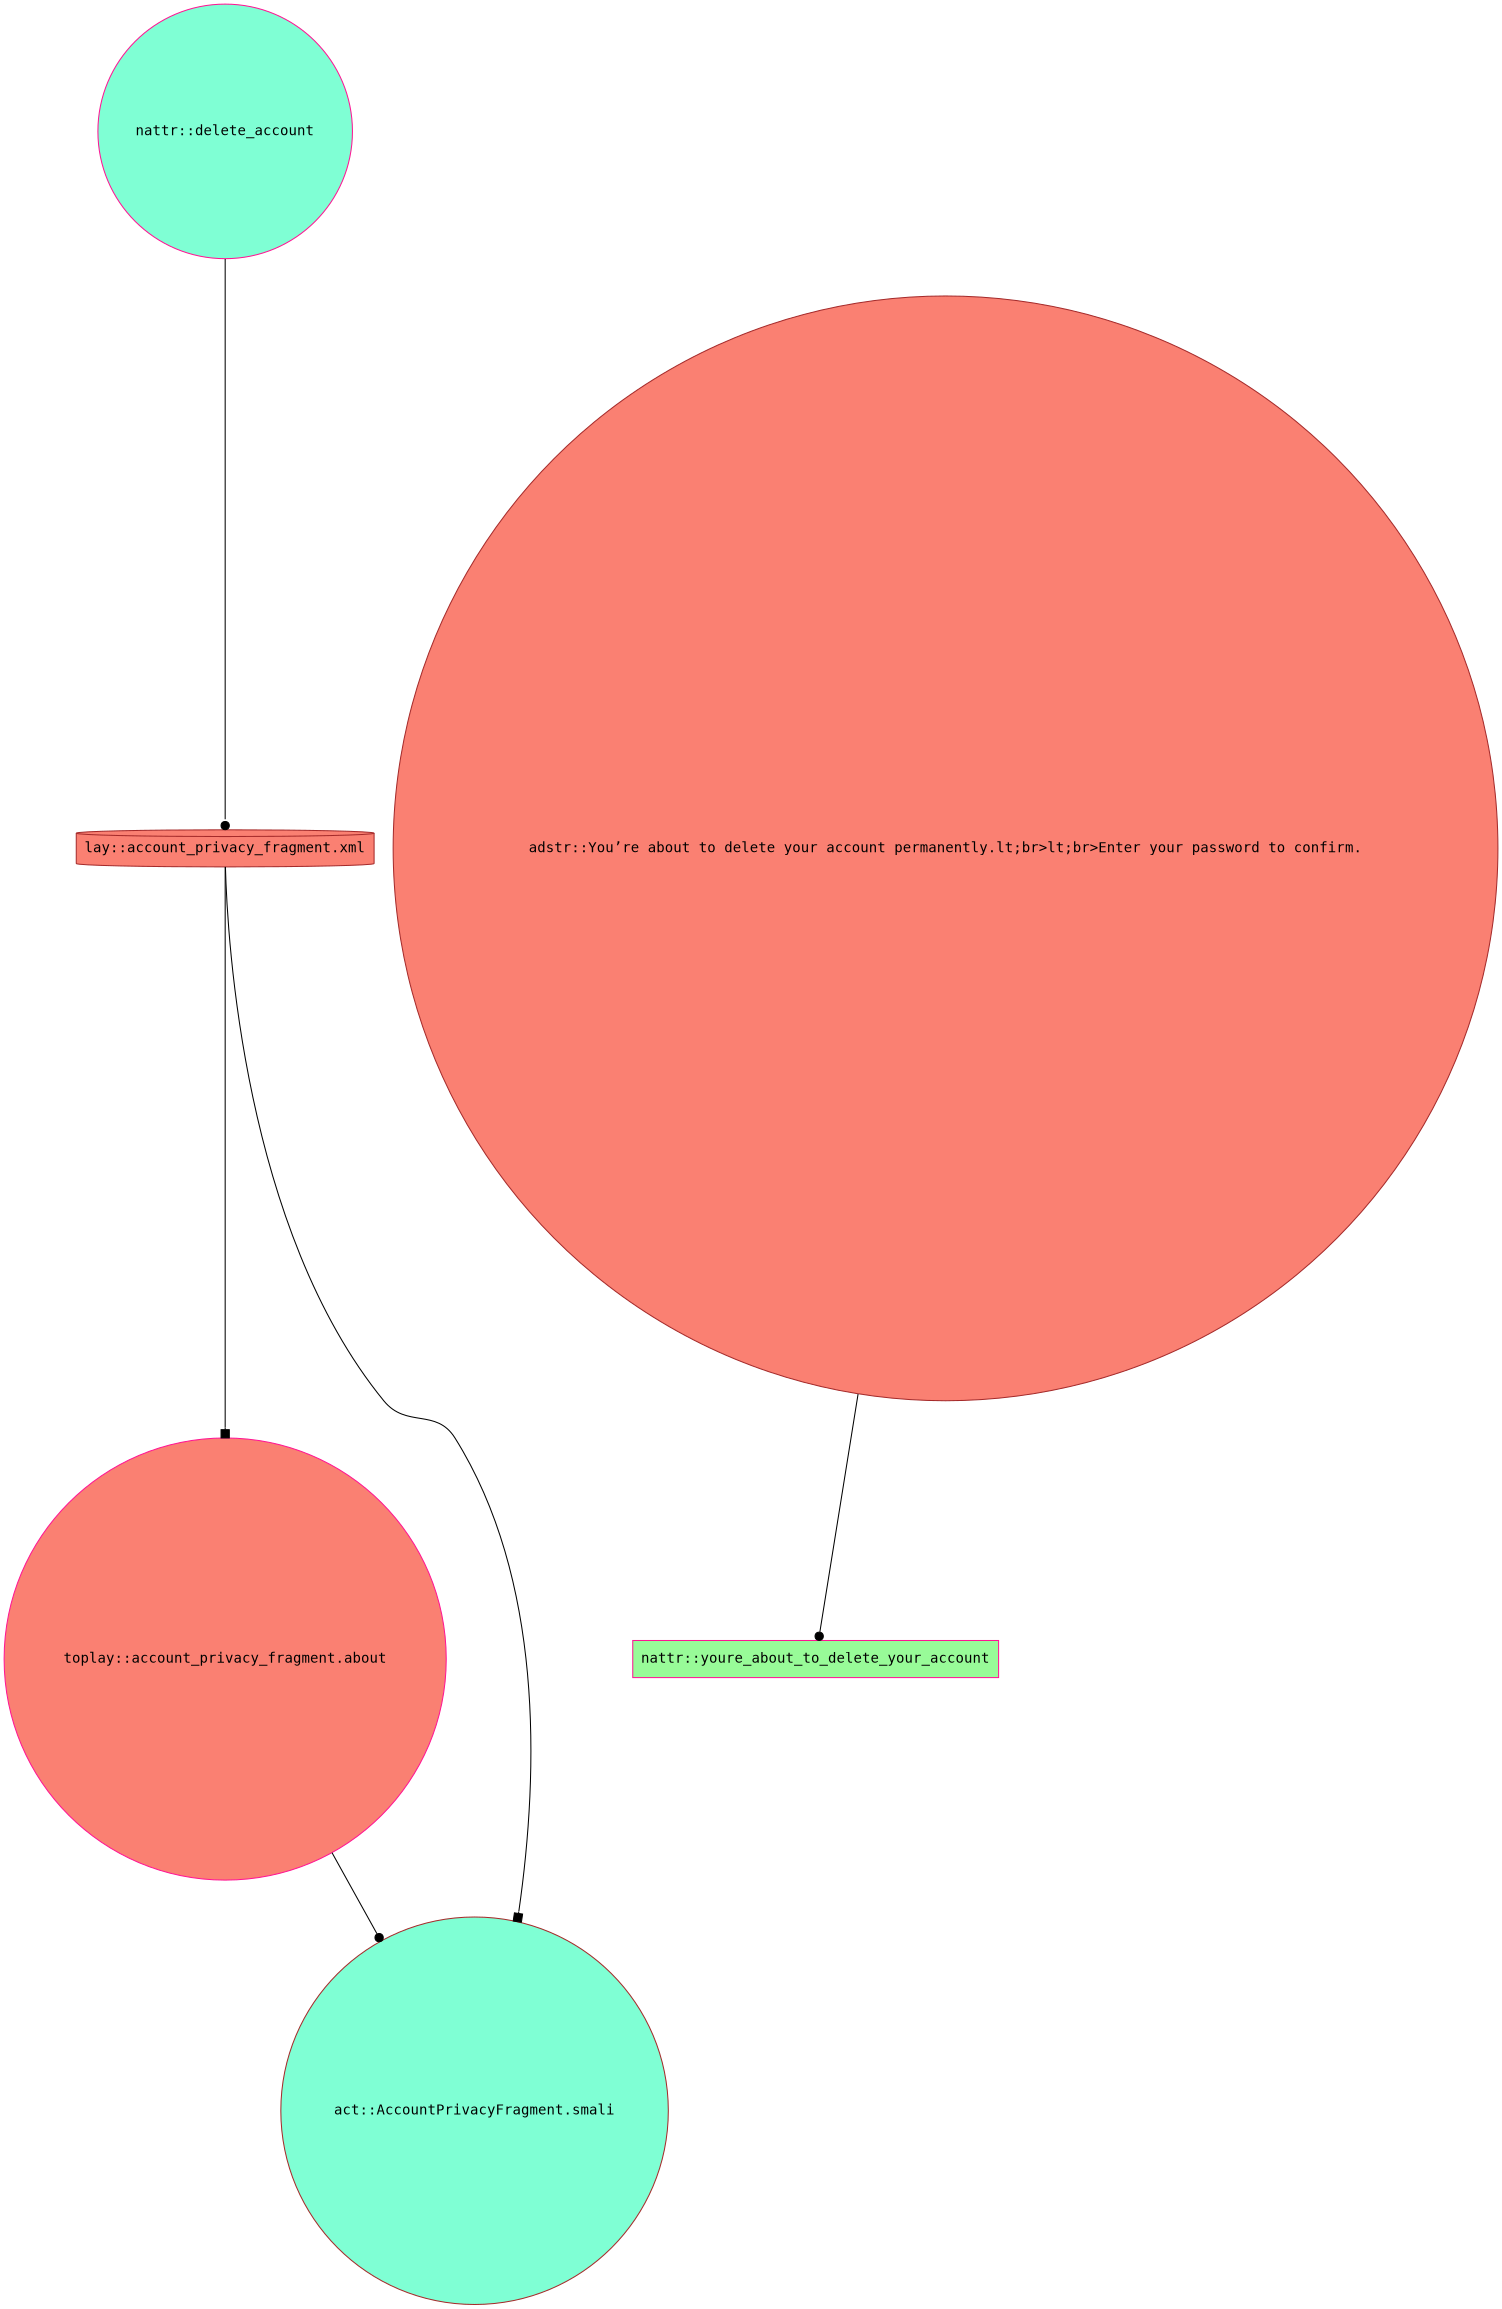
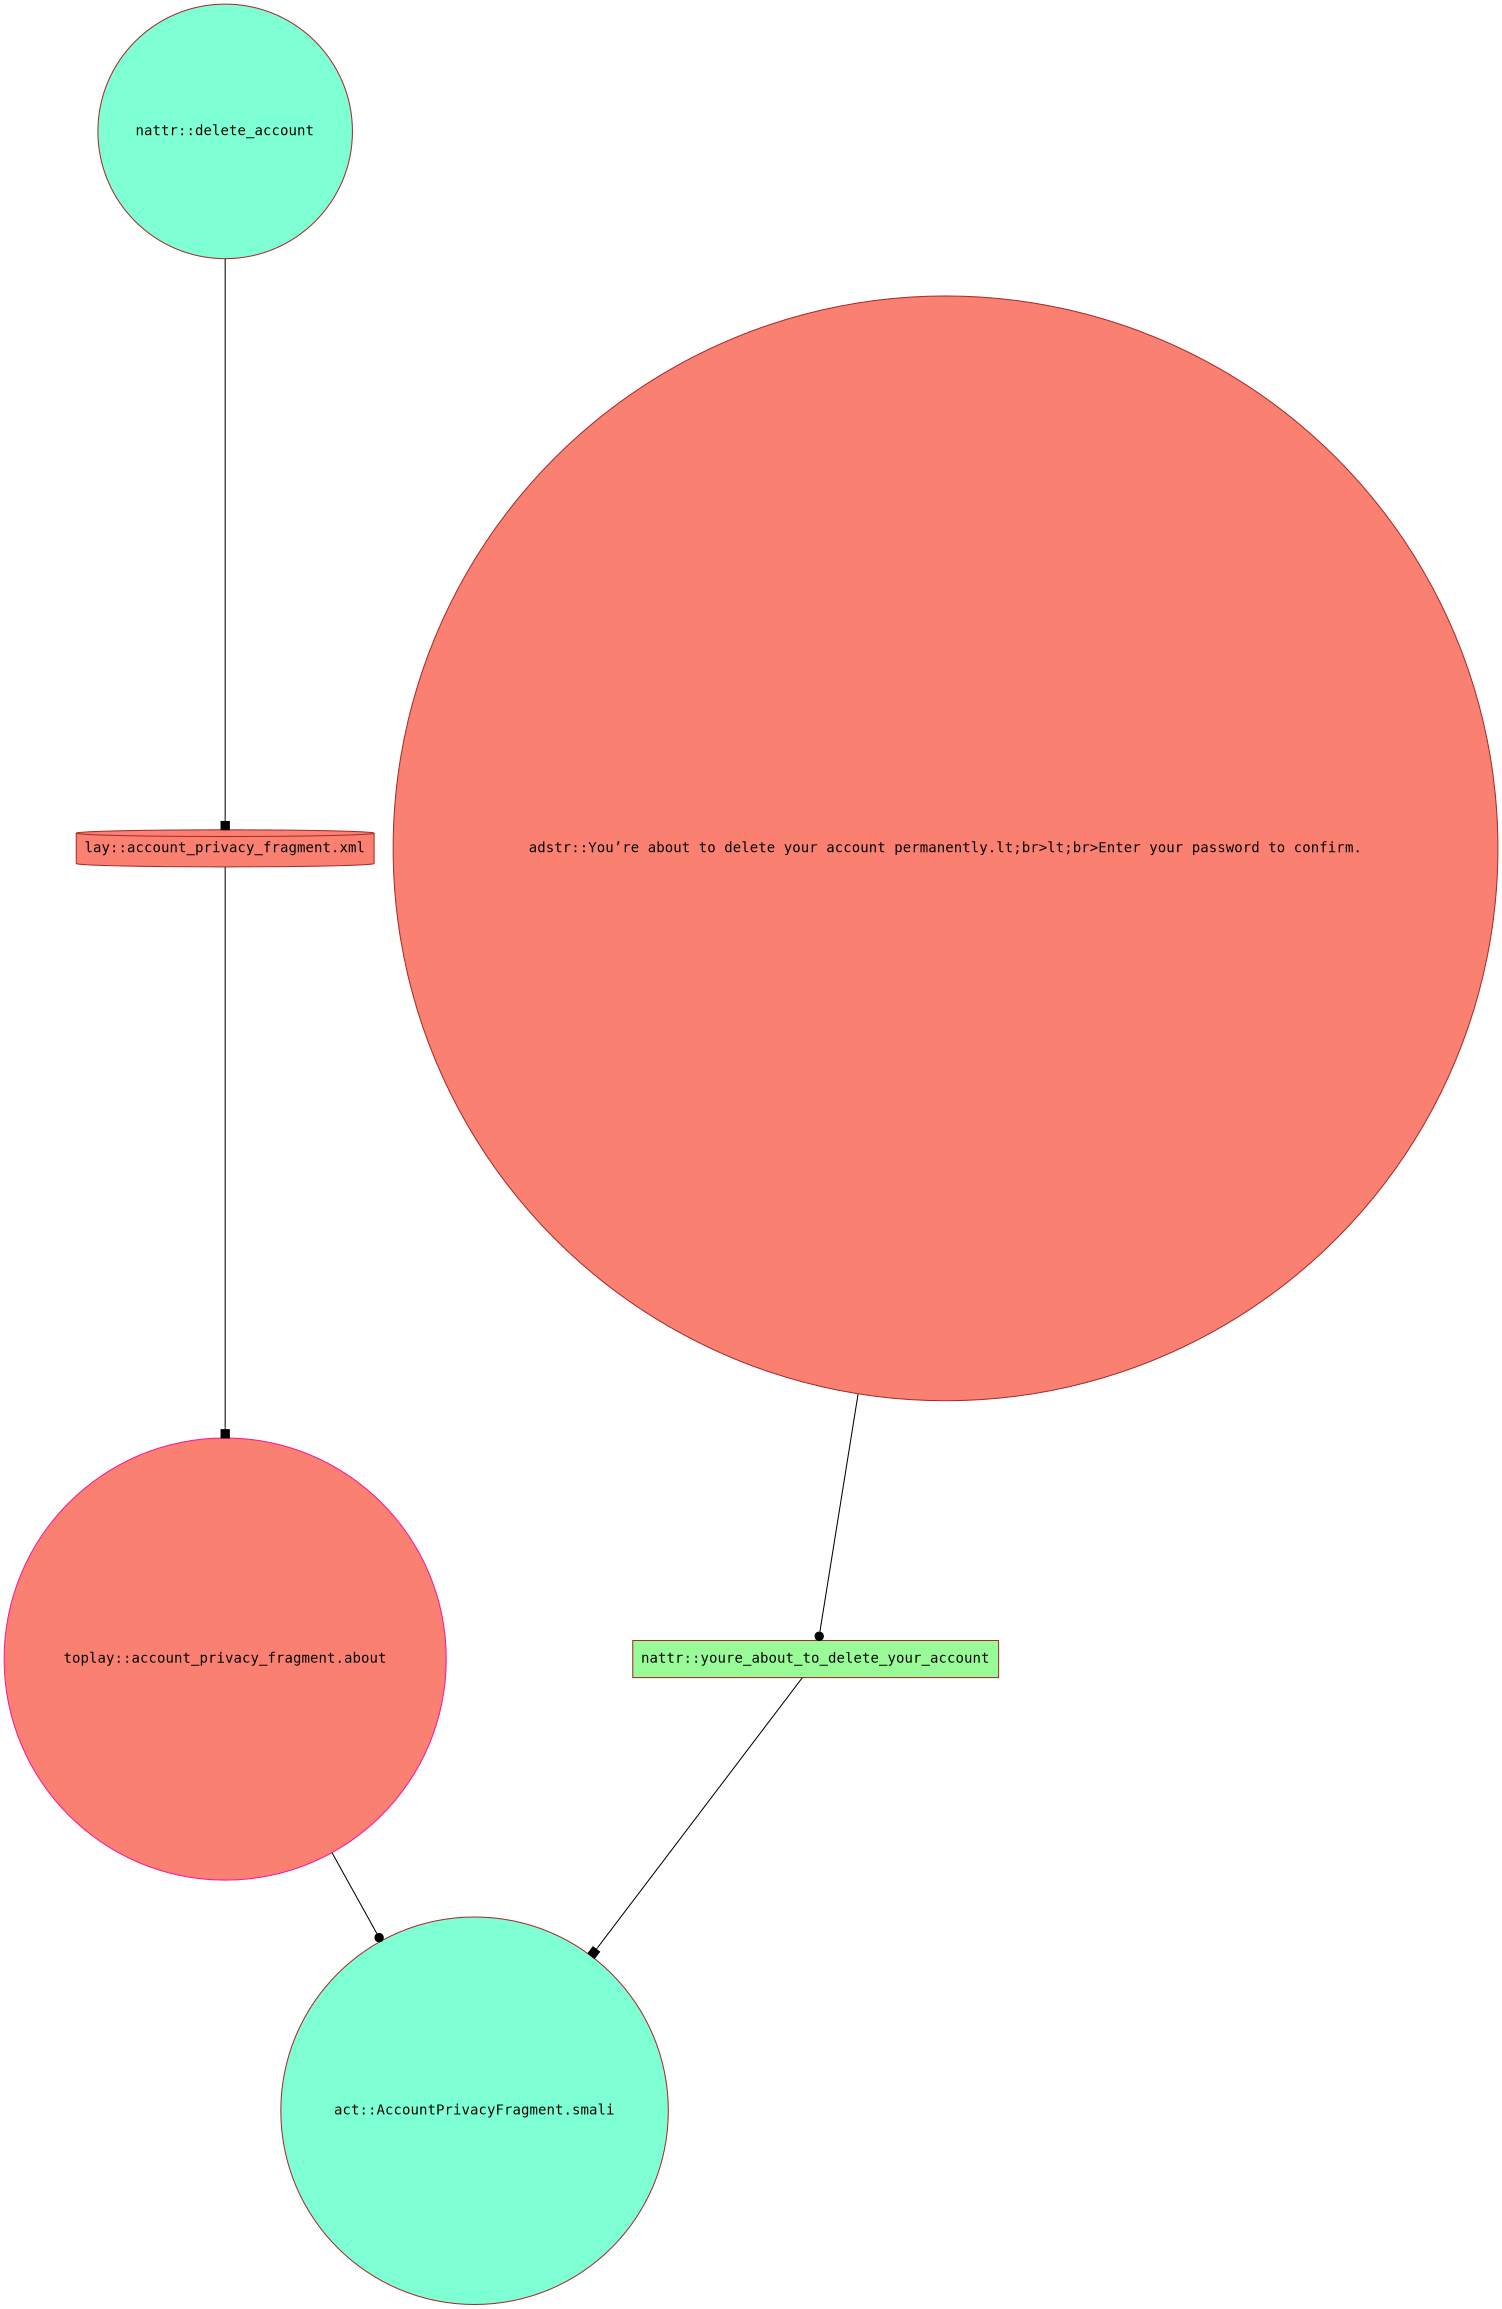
node "nattr::delete_account": color deeppink -> brown
edge "nattr::delete_account" -> "lay::account_privacy_fragment.xml": arrowhead dot -> box
edge "lay::account_privacy_fragment.xml" -> "act::AccountPrivacyFragment.smali": now "nattr::youre_about_to_delete_your_account" -> "act::AccountPrivacyFragment.smali"
node "nattr::youre_about_to_delete_your_account": color deeppink -> brown
